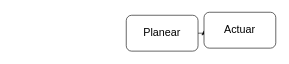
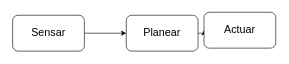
node "Sensar": added
edge "Sensar" -> "Planear": added
